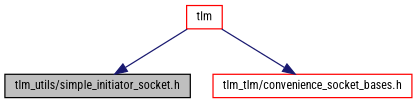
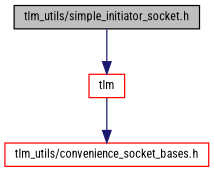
edge "tlm" -> "tlm_utils/simple_initiator_socket.h": reversed
node "tlm_tlm/convenience_socket_bases.h": label "tlm_tlm/convenience_socket_bases.h" -> "tlm_utils/convenience_socket_bases.h"
